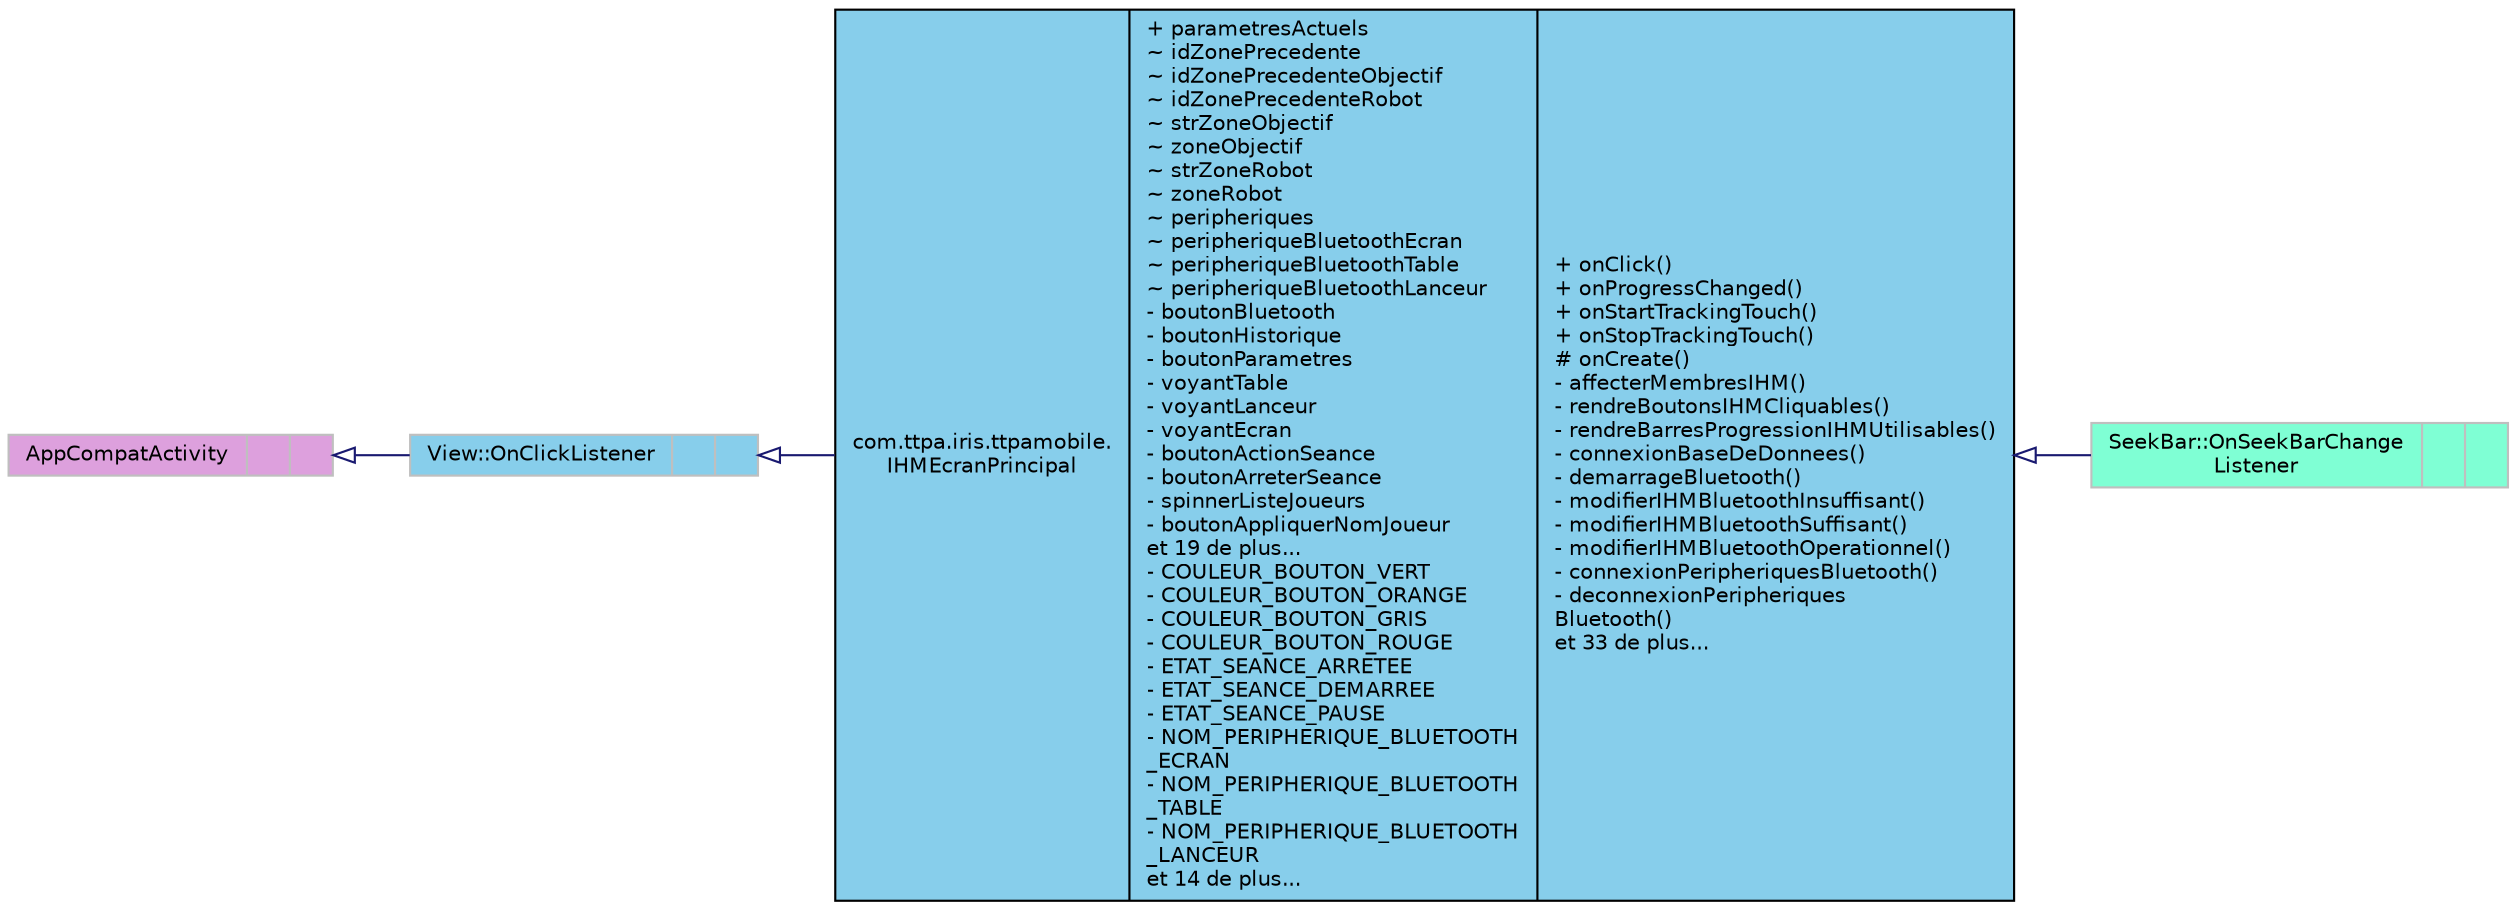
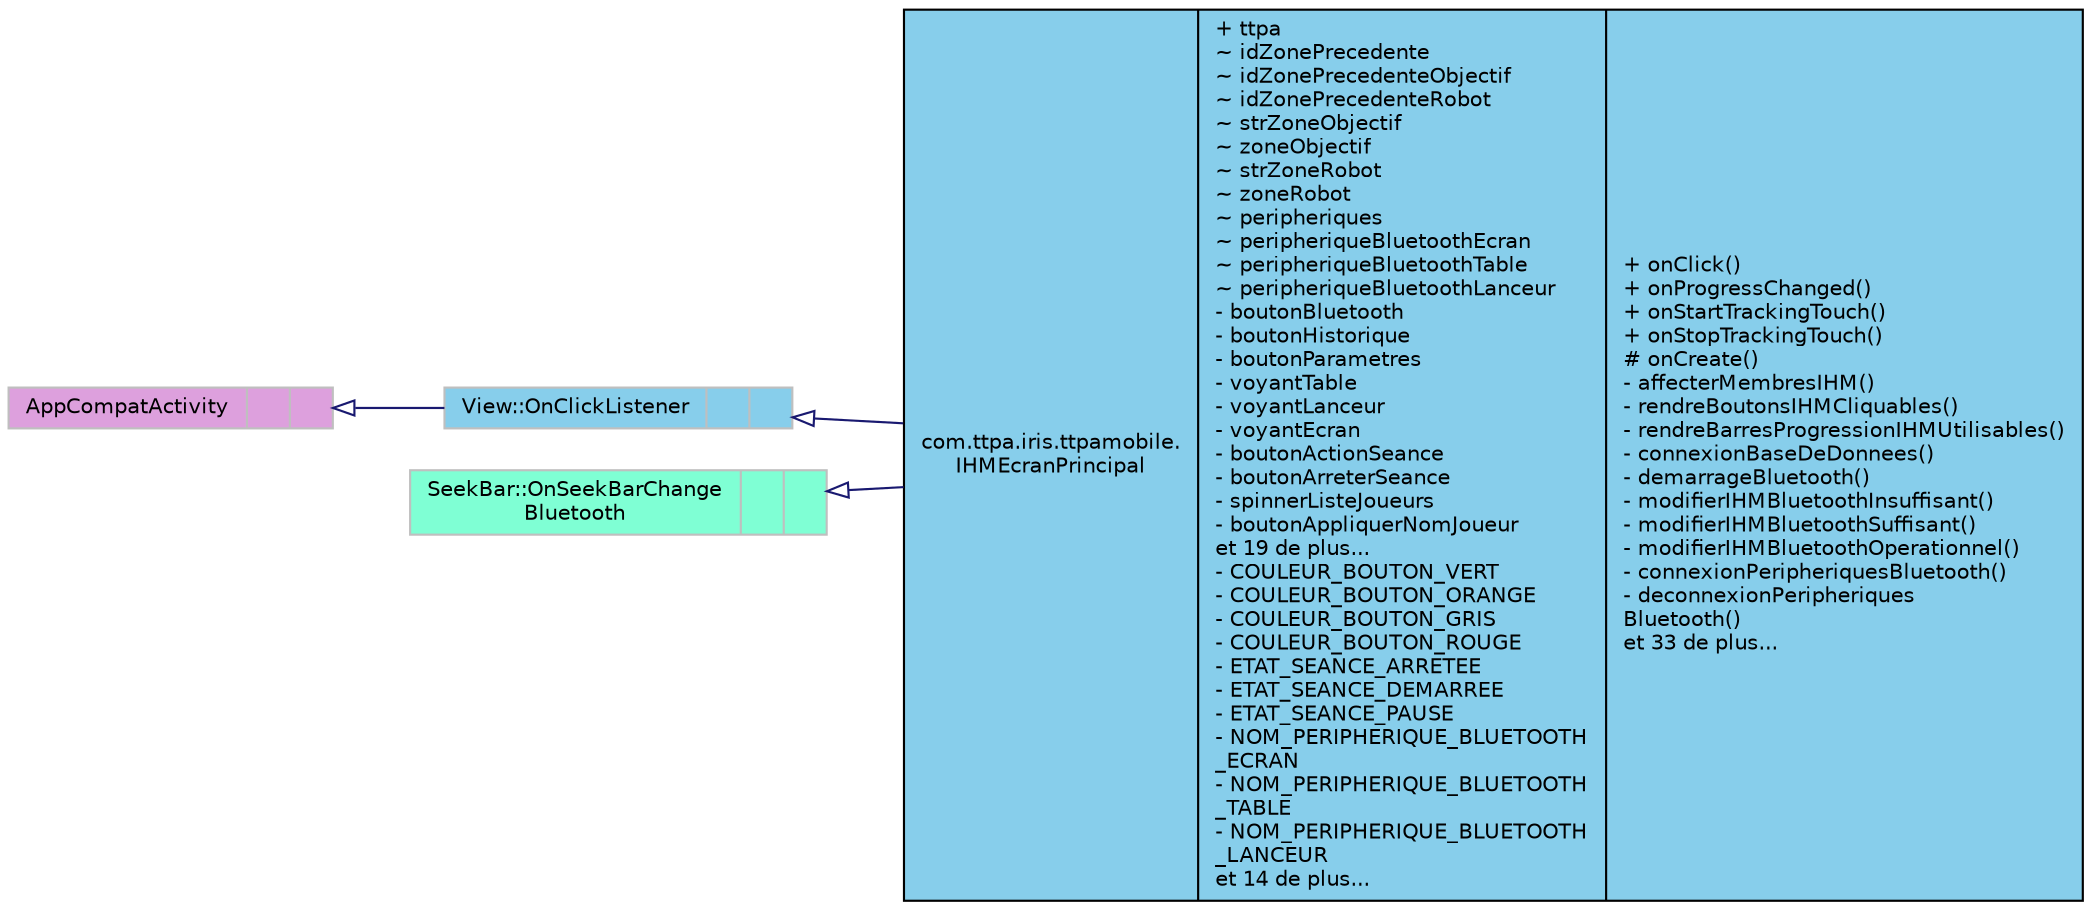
node "com.ttpa.iris.ttpamobile.": text "+ parametresActuels" -> "+ ttpa"
edge "SeekBar::OnSeekBarChange" -> "com.ttpa.iris.ttpamobile.": reversed
node "SeekBar::OnSeekBarChange": text "Listener" -> "Bluetooth"
